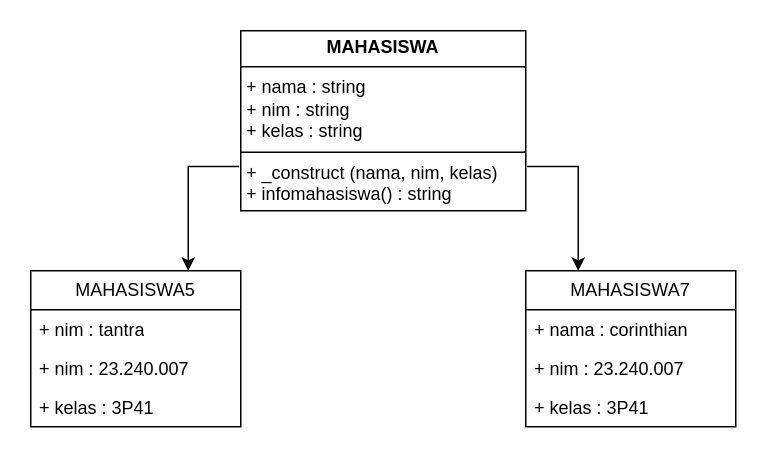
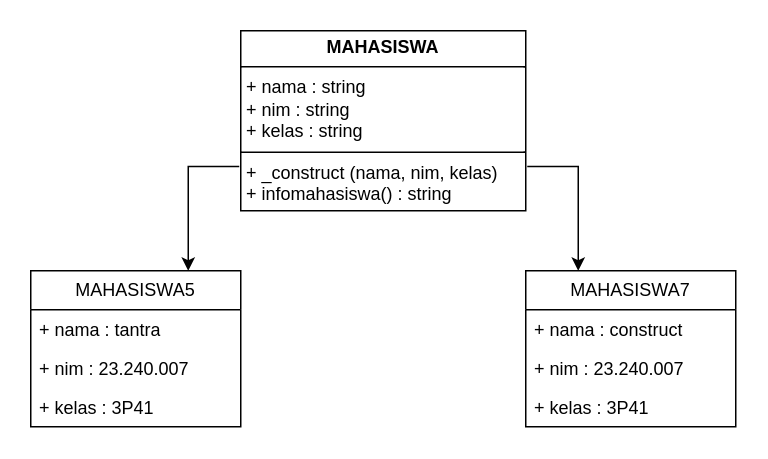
node "+ nim : tantra": label "+ nim : tantra" -> "+ nama : tantra"
node "+ nama : corinthian": label "+ nama : corinthian" -> "+ nama : construct"
